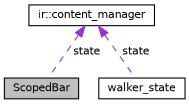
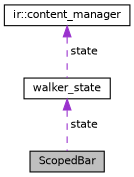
edge "ScopedBar" -> "ir::content_manager": now "ScopedBar" -> "walker_state"
